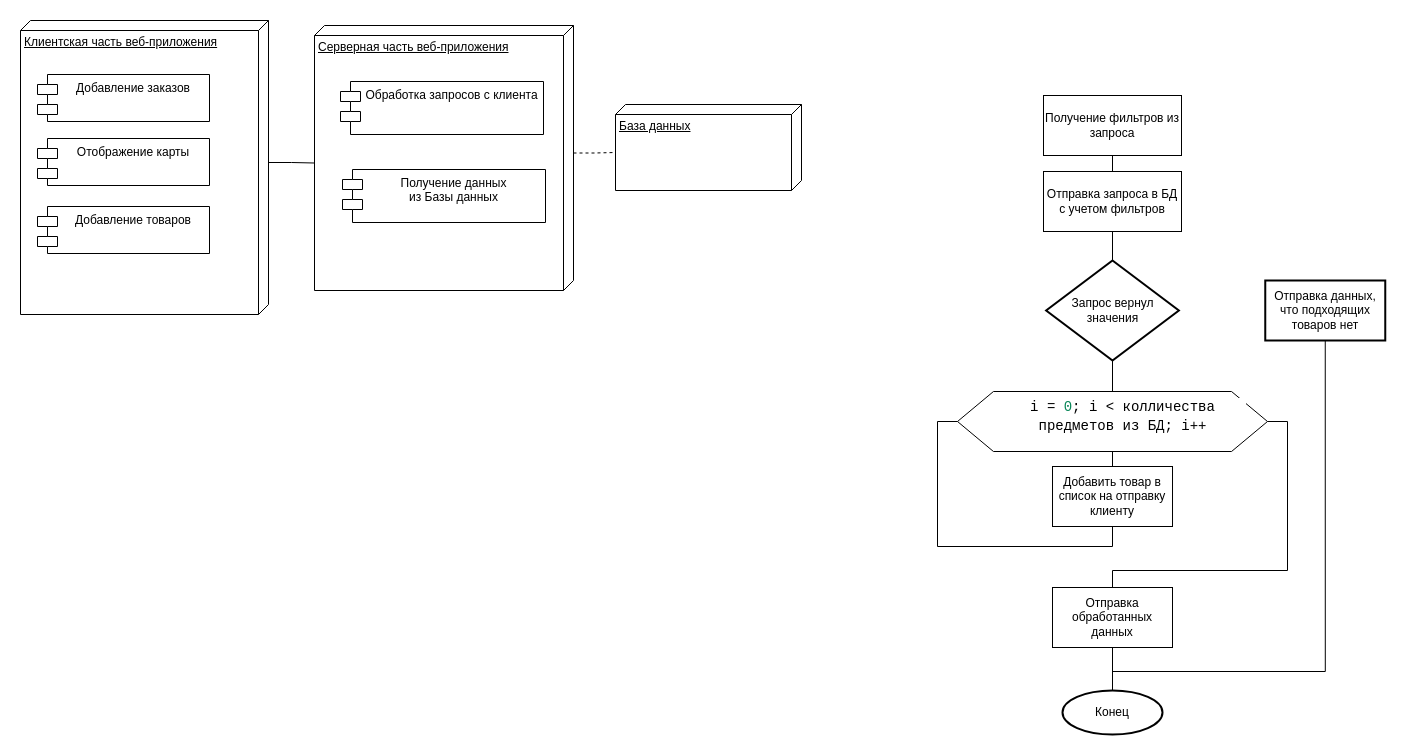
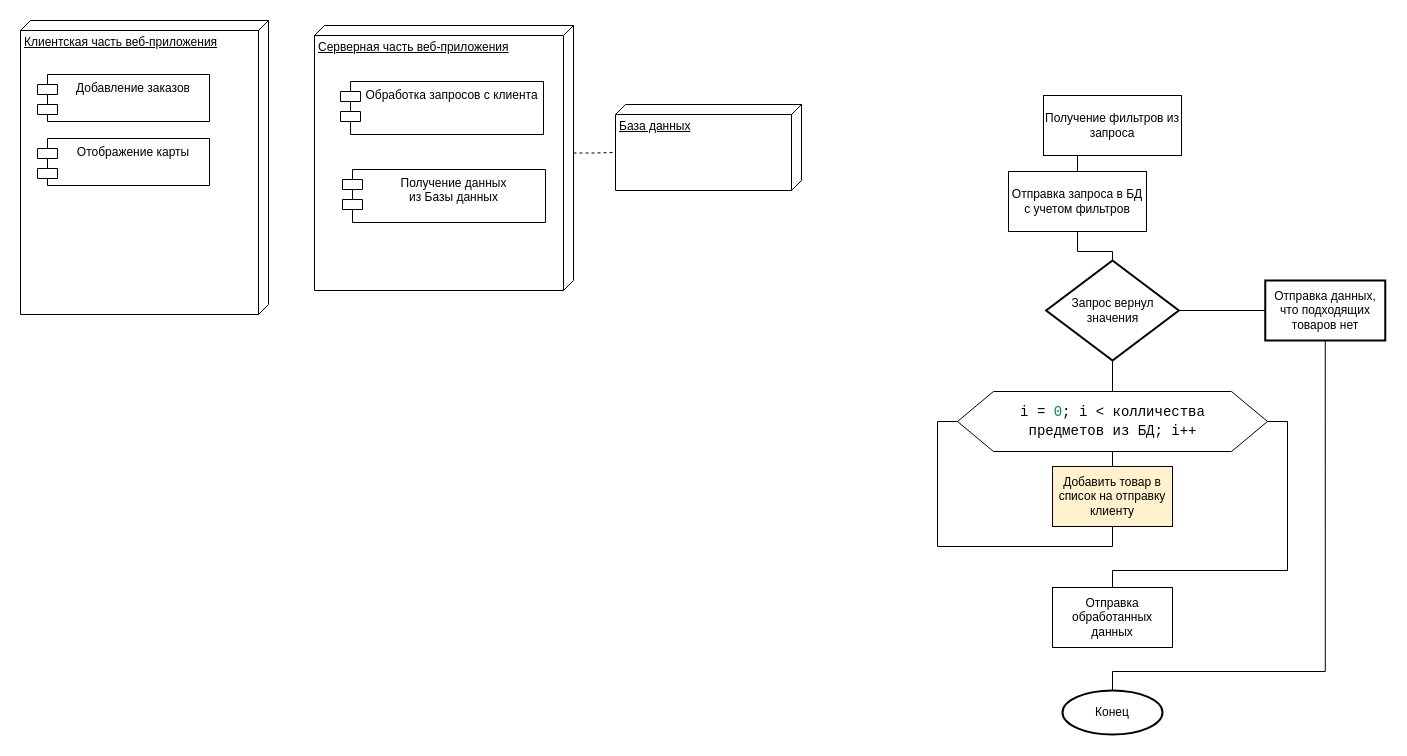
edge "Серверная часть веб-приложения" -- "Клиентская часть веб-приложения": removed
node "Отправка запроса в БД с учетом фильтров": moved (1113, 202) -> (1078, 202)
node "Добавление товаров": removed
edge "Запрос вернул значения" -- "Отправка данных, что подходящих товаров нет": added
node "i = 0; i < колличества предметов из БД; i++": moved (1123, 417) -> (1113, 422)
node "Добавить товар в список на отправку клиенту": fillcolor #ffffff -> #fff2cc
edge "Отправка обработанных данных" -- "Конец": removed
